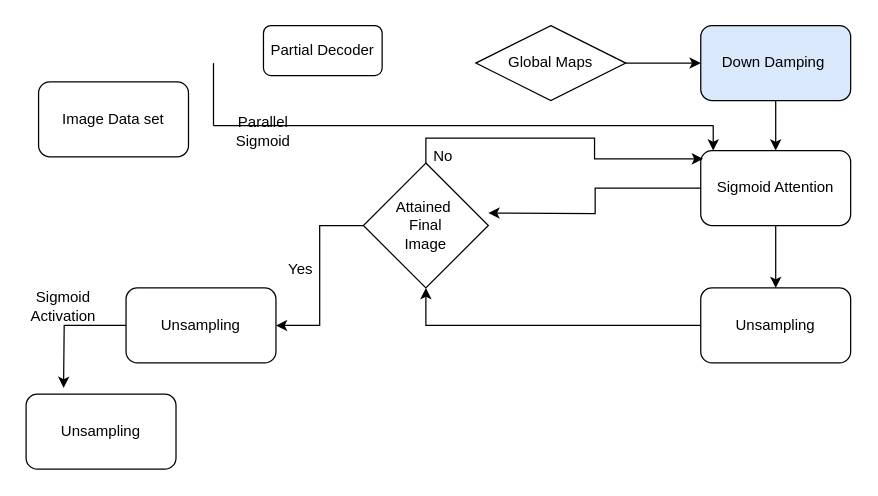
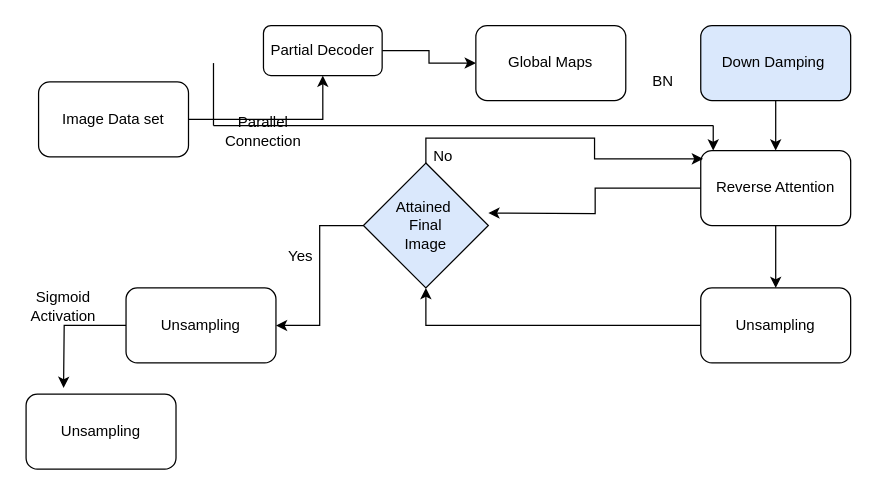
edge "Partial Decoder" -> "Global Maps": added
node "Global Maps": shape diamond -> rounded rectangle
edge "Global Maps" -> "Down Damping": removed
node "BN": added
edge "Image Data set" -> "Partial Decoder": added
node "Parallel Sigmoid": label "Parallel Sigmoid" -> "Parallel Connection"
node "Sigmoid Attention": label "Sigmoid Attention" -> "Reverse Attention"
node "Attained Final Image": fillcolor #ffffff -> #dae8fc
node "Yes": moved (301, 269) -> (301, 257)
